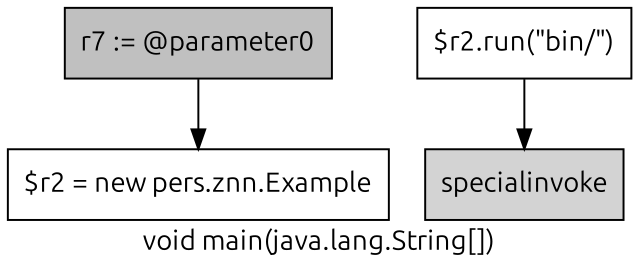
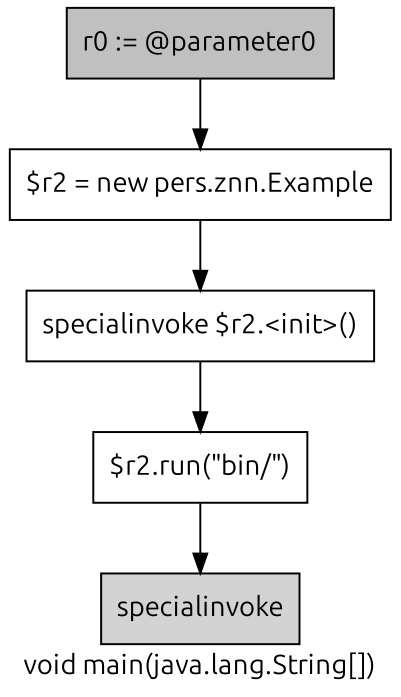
node "r7 := @parameter0": label "r7 := @parameter0" -> "r0 := @parameter0"
node "specialinvoke $r2.<init>()": added
